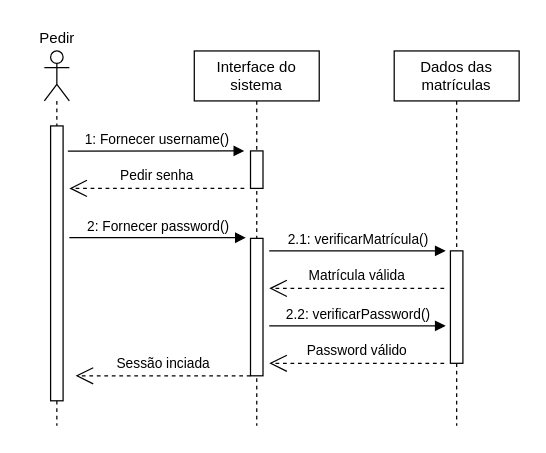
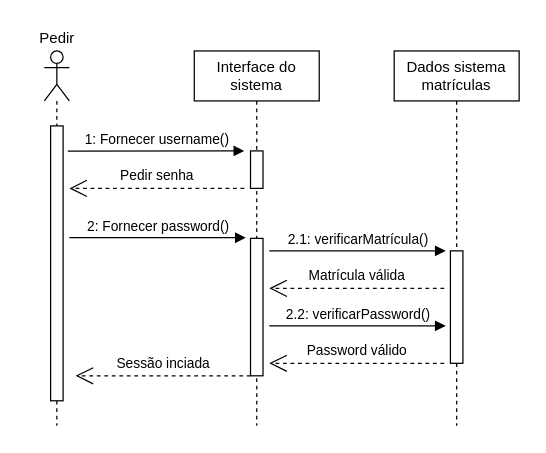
node "Dados das matrículas": label "Dados das matrículas" -> "Dados sistema matrículas"
